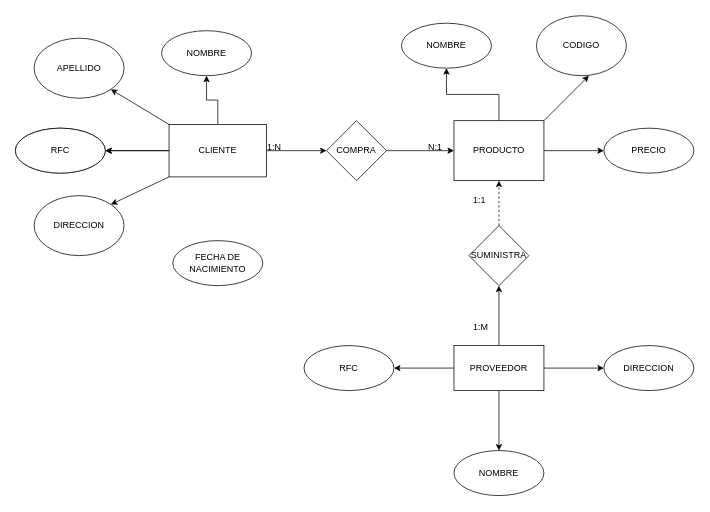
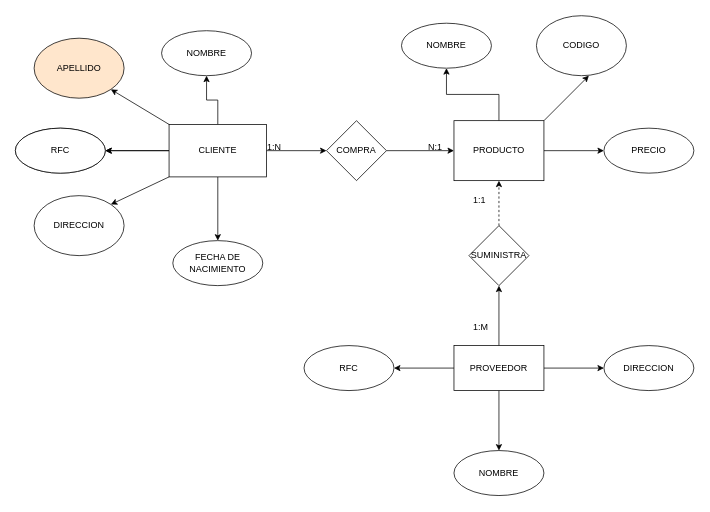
node "APELLIDO": fillcolor #ffffff -> #ffe6cc
edge "CLIENTE" -> "FECHA DE NACIMIENTO": added
